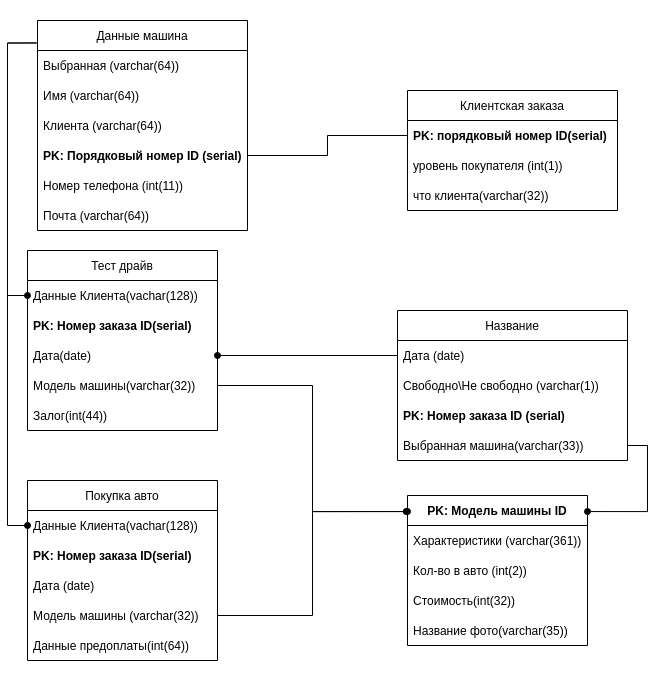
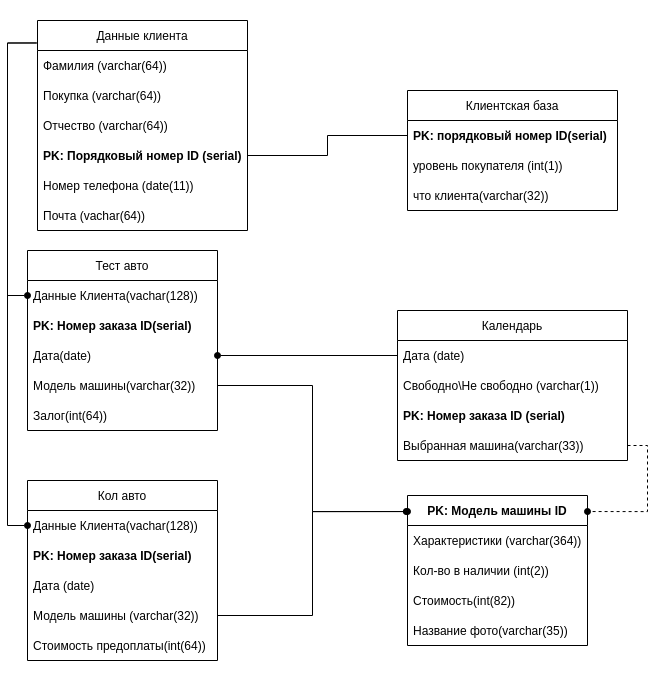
node "Данные машина": label "Данные машина" -> "Данные клиента"
node "Выбранная (varchar(64))": label "Выбранная (varchar(64))" -> "Фамилия (varchar(64))"
node "Имя (varchar(64))": label "Имя (varchar(64))" -> "Покупка (varchar(64))"
node "Клиентская заказа": label "Клиентская заказа" -> "Клиентская база"
node "Клиента (varchar(64))": label "Клиента (varchar(64))" -> "Отчество (varchar(64))"
node "Номер телефона (int(11))": label "Номер телефона (int(11))" -> "Номер телефона (date(11))"
node "Почта (varchar(64))": label "Почта (varchar(64))" -> "Почта (vachar(64))"
node "Тест драйв": label "Тест драйв" -> "Тест авто"
node "Название": label "Название" -> "Календарь"
node "Залог(int(44))": label "Залог(int(44))" -> "Залог(int(64))"
node "Покупка авто": label "Покупка авто" -> "Кол авто"
edge "Выбранная машина(varchar(33))" -> "PK: Модель машины ID": style solid -> dashed
node "Характеристики (varchar(361))": label "Характеристики (varchar(361))" -> "Характеристики (varchar(364))"
node "Кол-во в авто (int(2))": label "Кол-во в авто (int(2))" -> "Кол-во в наличии (int(2))"
node "Стоимость(int(32))": label "Стоимость(int(32))" -> "Стоимость(int(82))"
node "Данные предоплаты(int(64))": label "Данные предоплаты(int(64))" -> "Стоимость предоплаты(int(64))"
